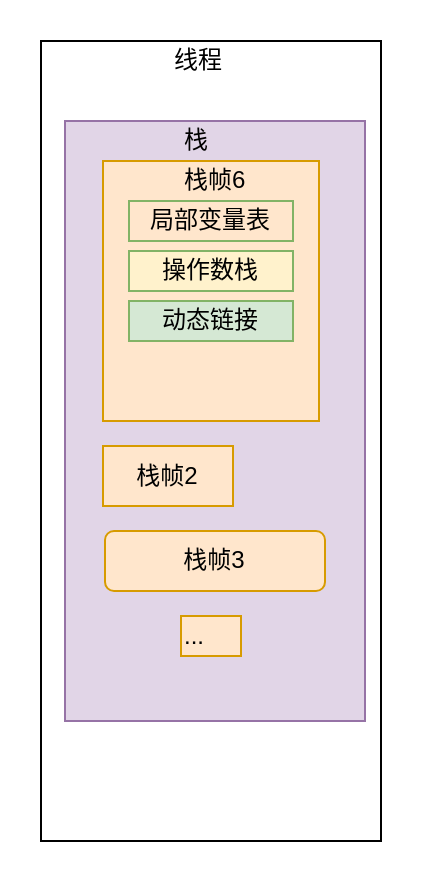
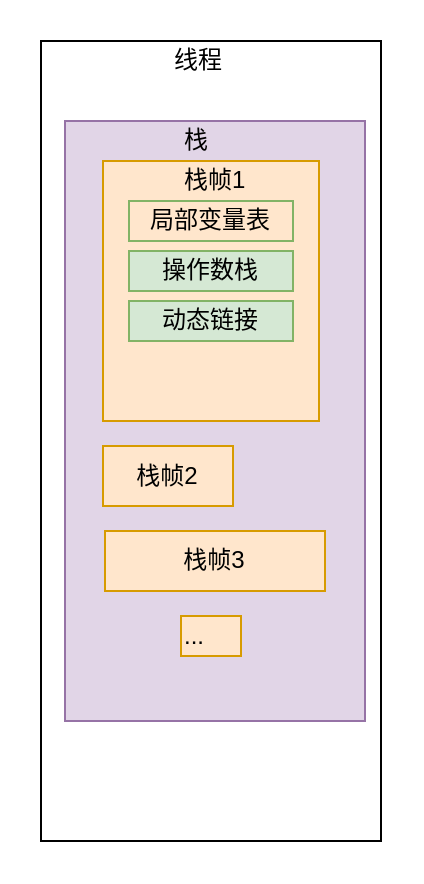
node "栈帧6": label "栈帧6" -> "栈帧1"
node "操作数栈": fillcolor #fff2cc -> #d5e8d4
node "栈帧3": shape rounded rectangle -> rectangle
